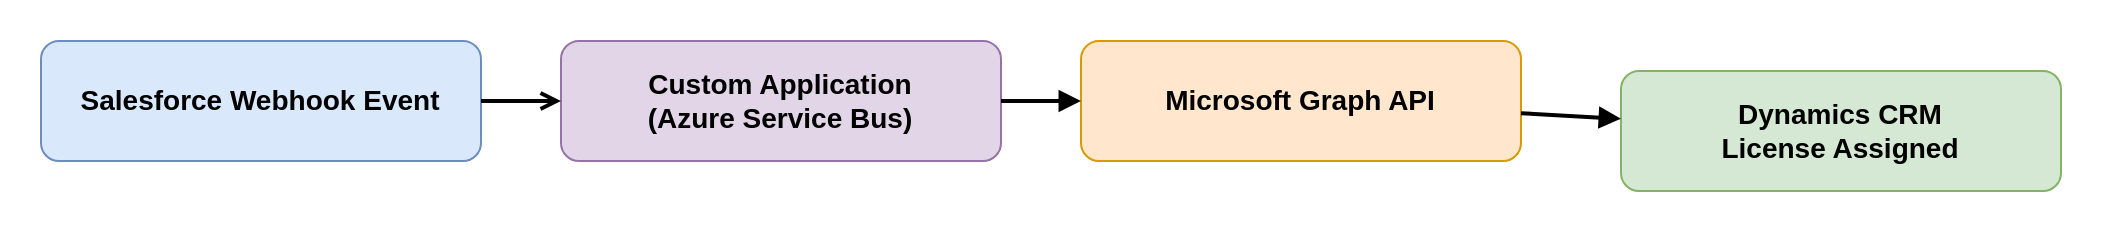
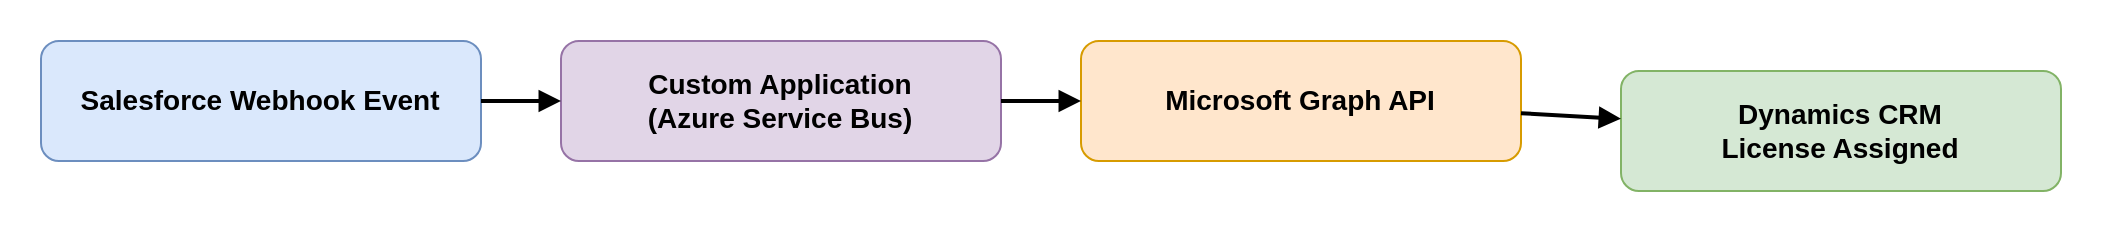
edge "Salesforce Webhook Event" -> "Custom Application (Azure Service Bus)": arrowhead open -> block
